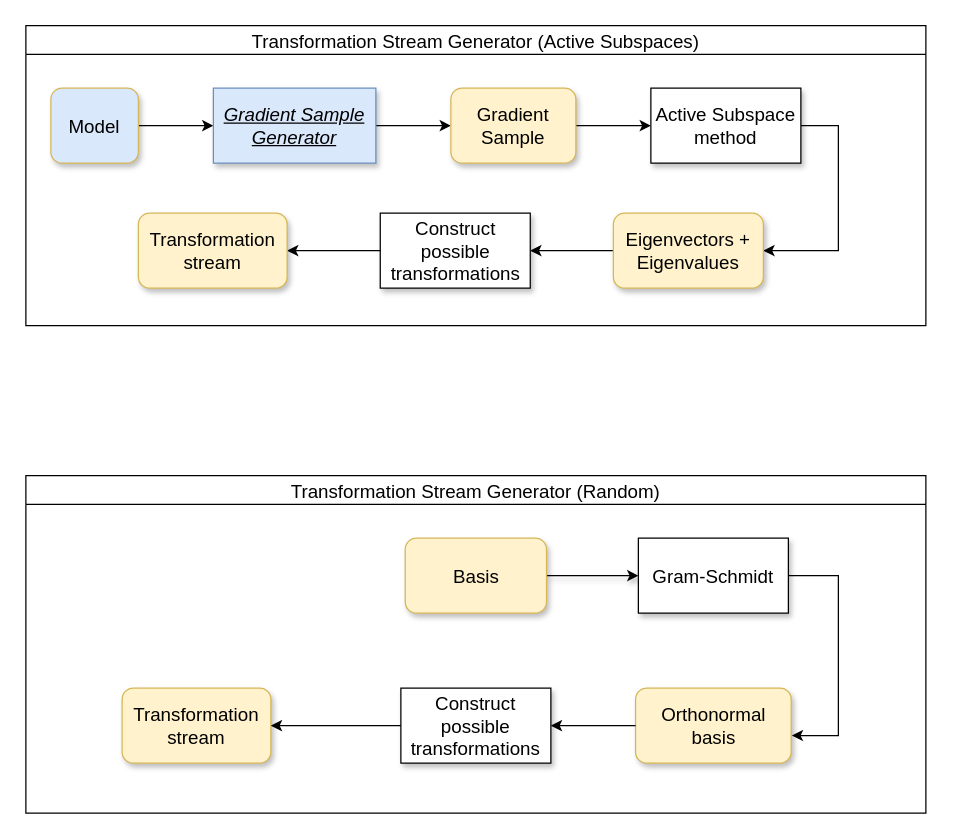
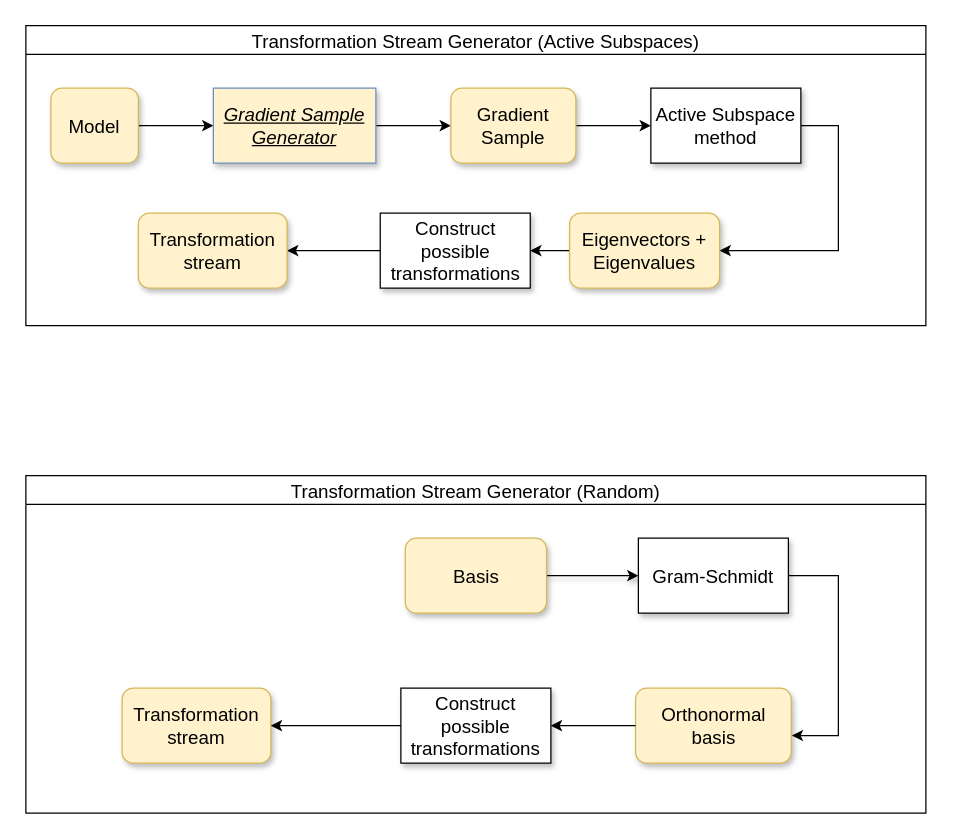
node "Model": fillcolor #dae8fc -> #fff2cc
node "Gradient Sample Generator": fillcolor #dae8fc -> #fff2cc
node "Eigenvectors + Eigenvalues": moved (688, 251) -> (644, 251)
